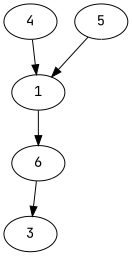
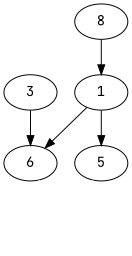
node "4": label "4" -> "8"
edge "5" -> "1": reversed
edge "6" -> "3": reversed
